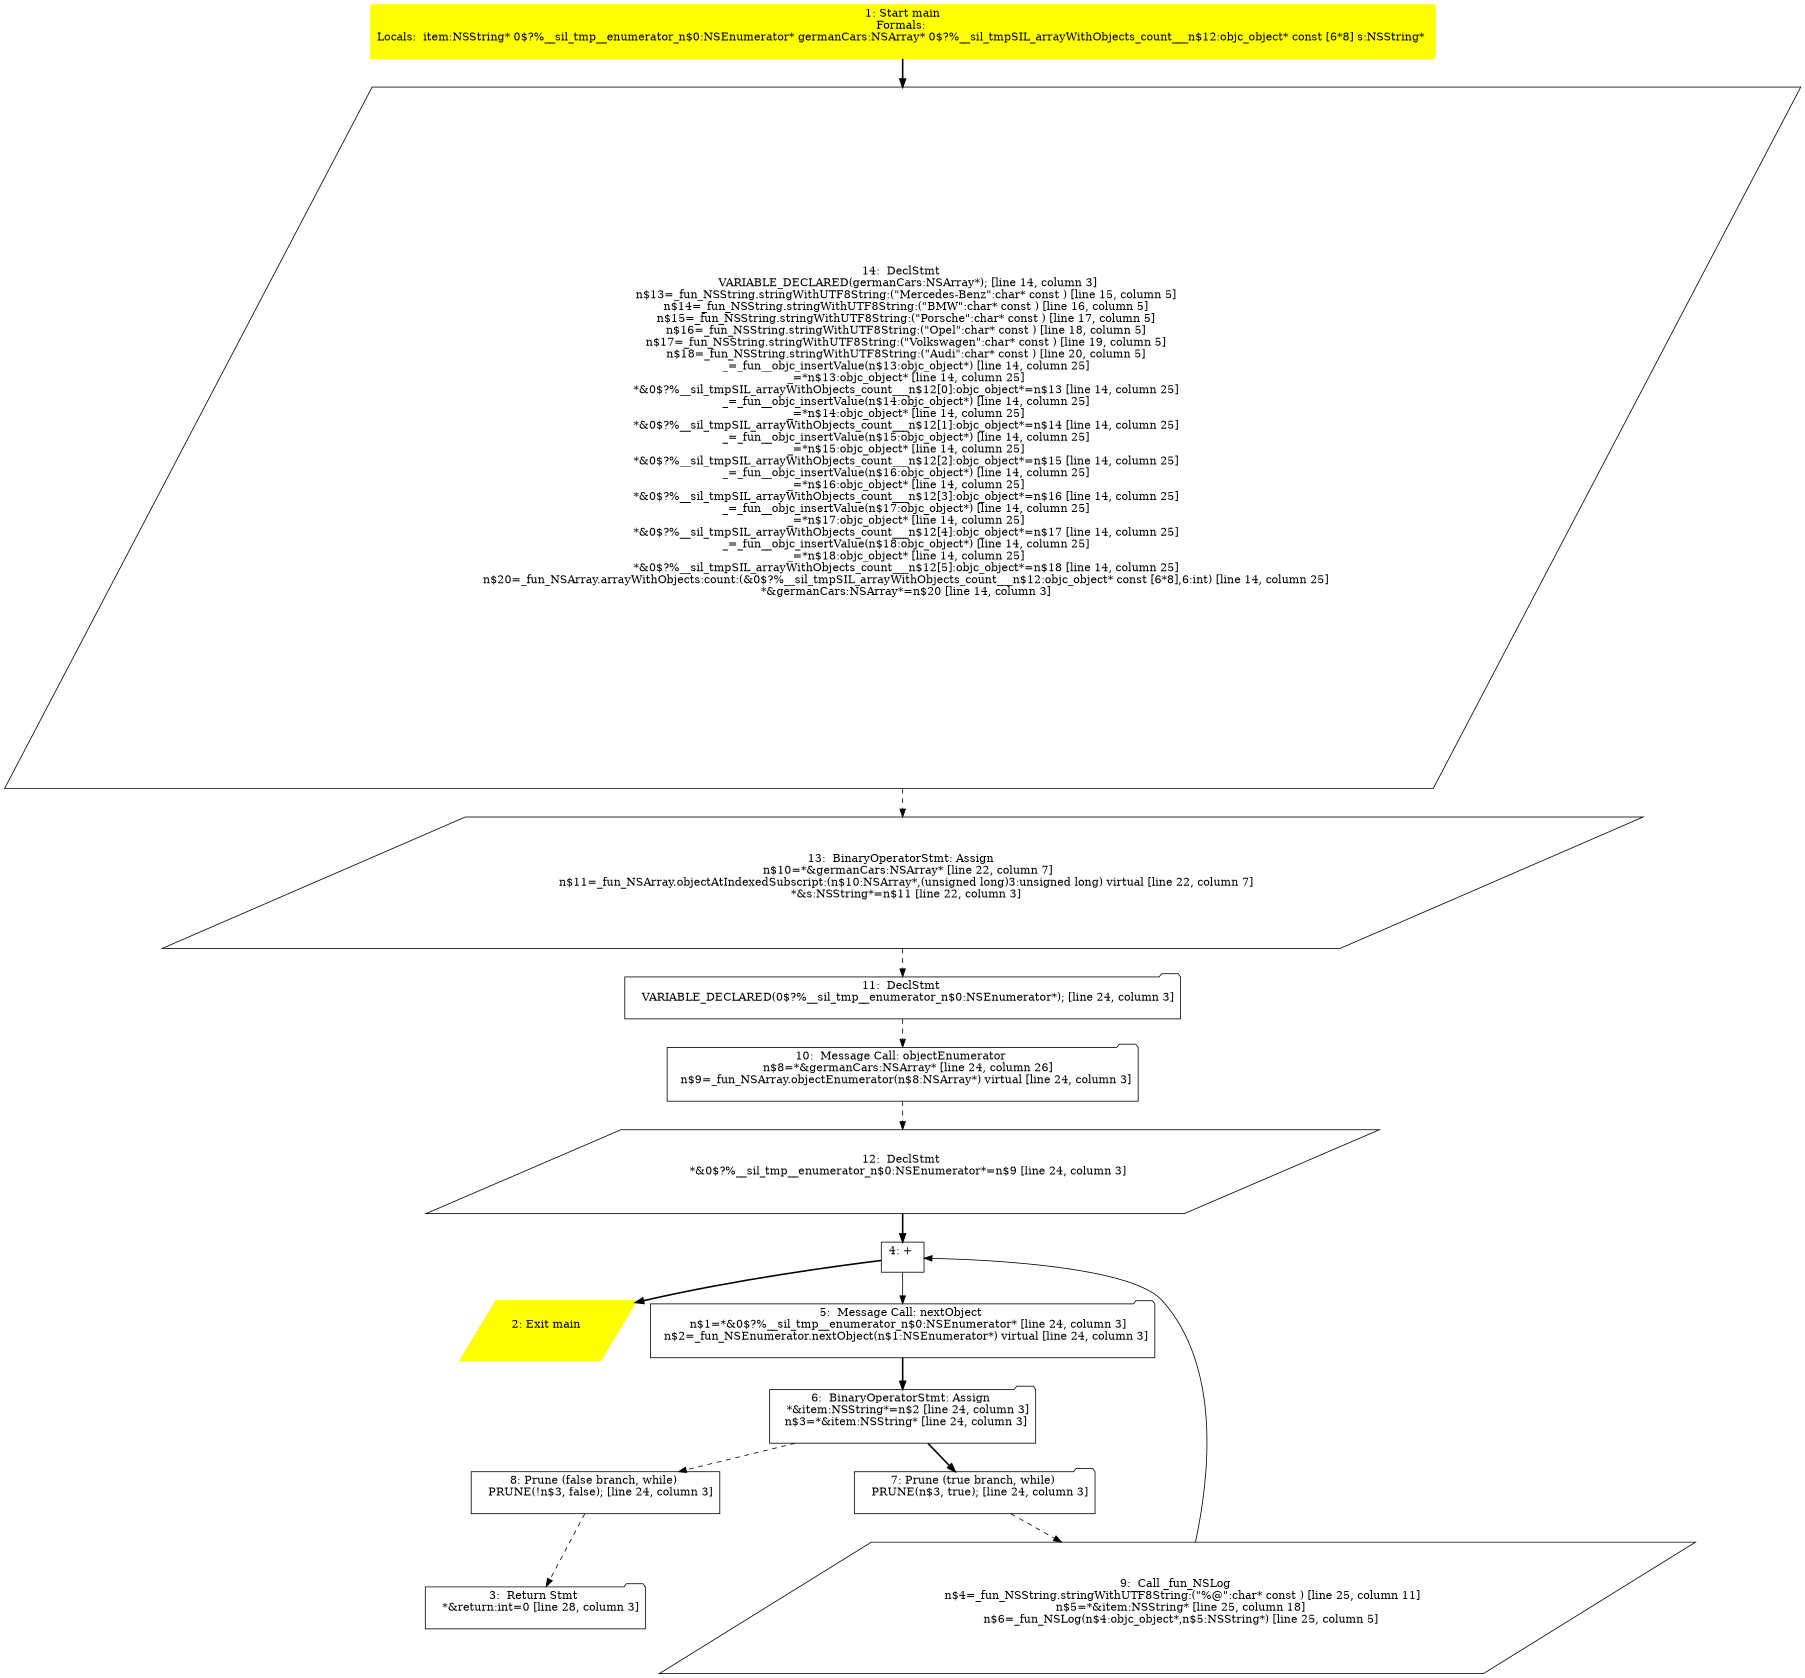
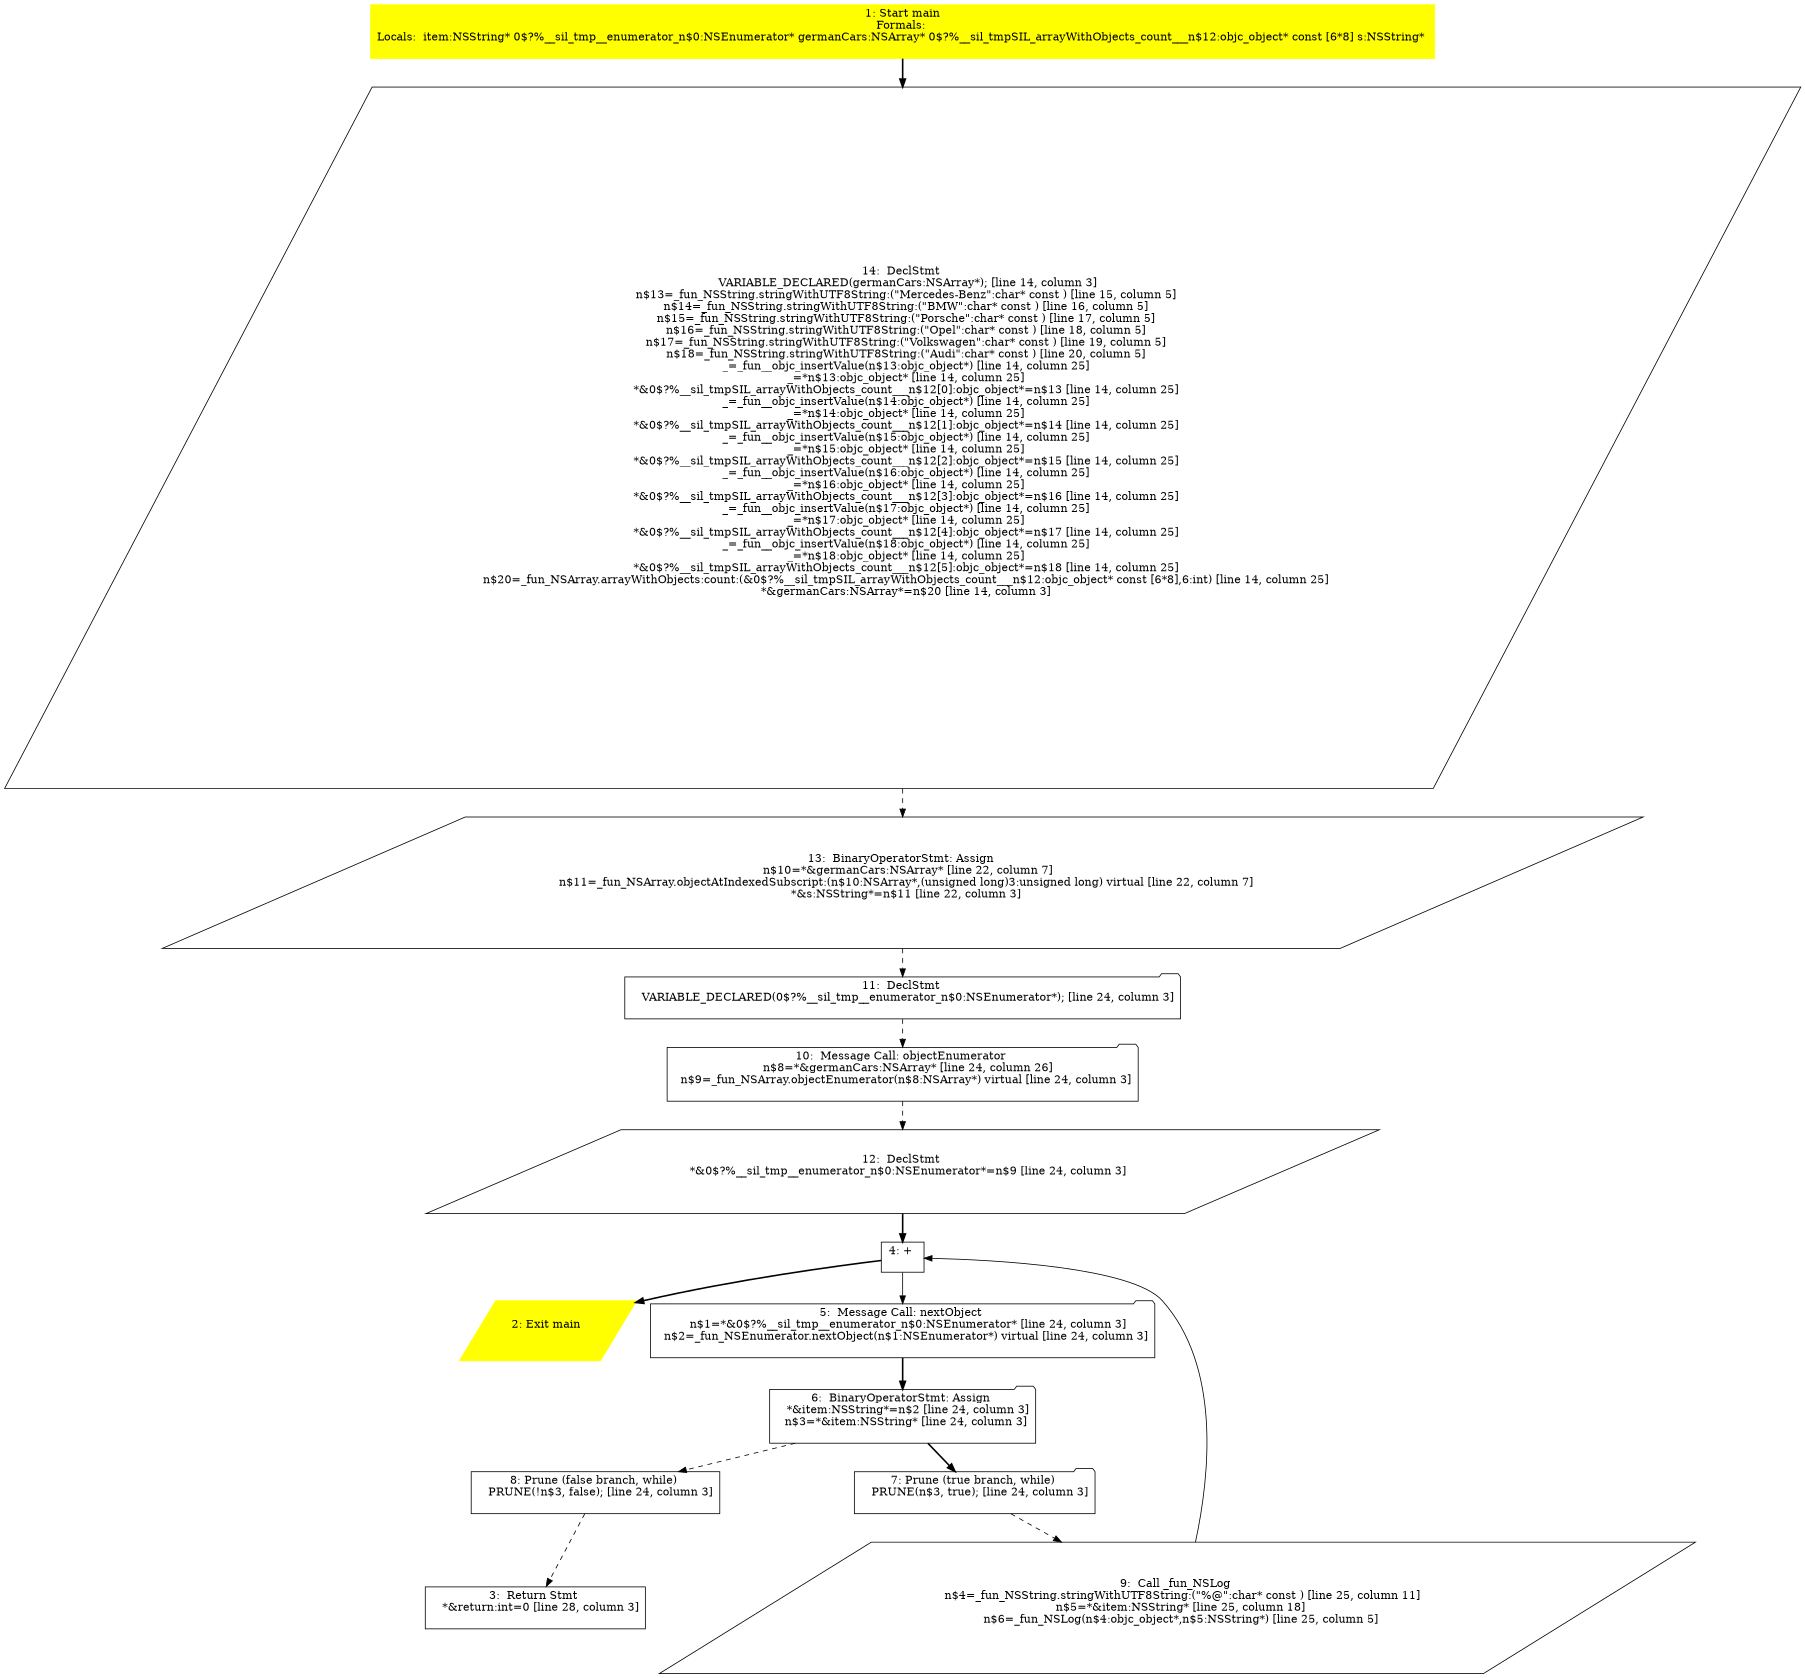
node "3:  Return Stmt *&return:int=0 [line 28, column 3]": shape folder -> box
